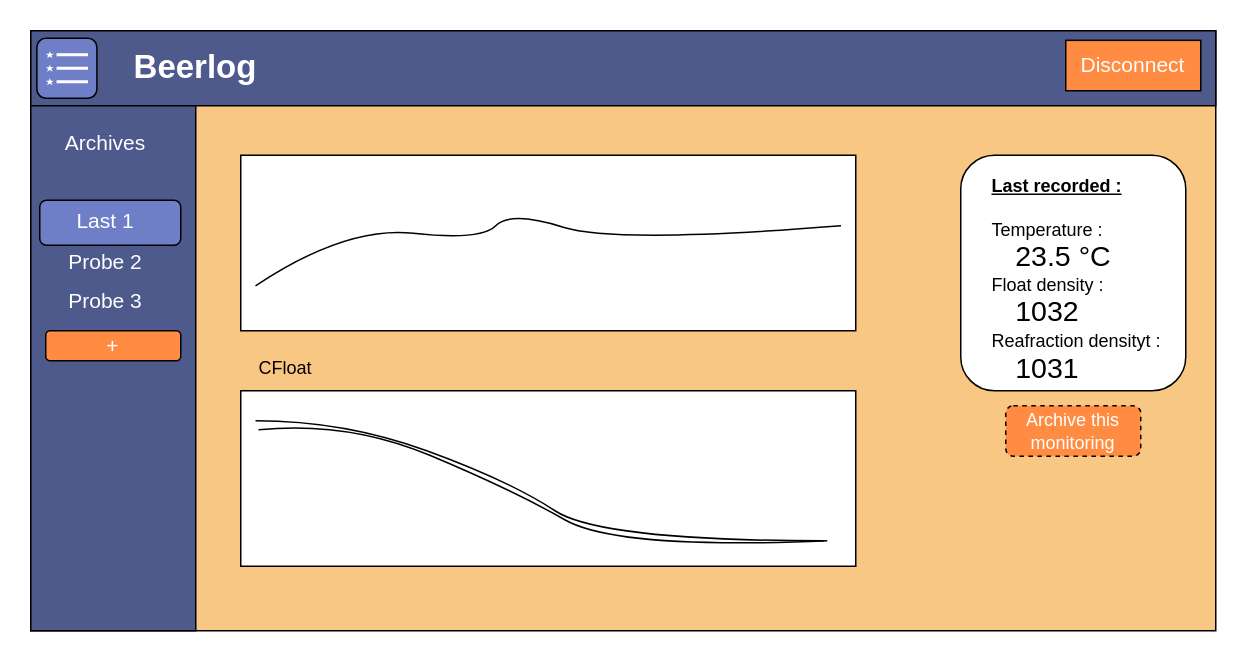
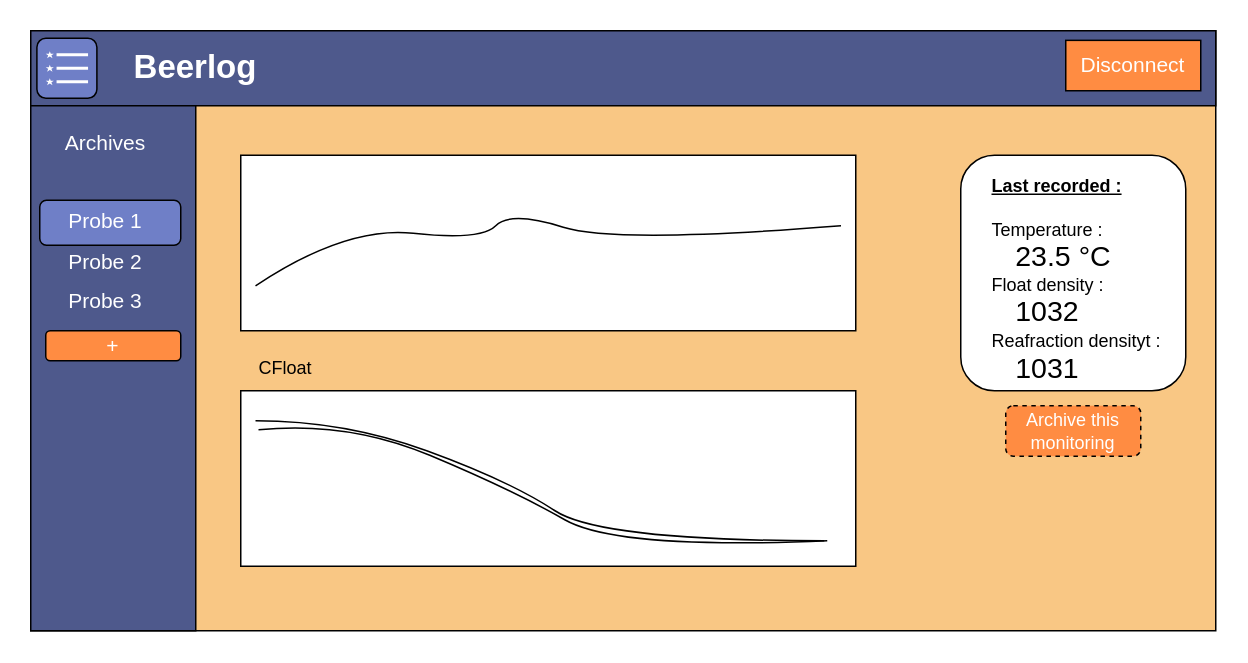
node "Archives Last 1 Probe 2 Probe 3": label "Archives Last 1 Probe 2 Probe 3" -> "Archives Probe 1 Probe 2 Probe 3"
